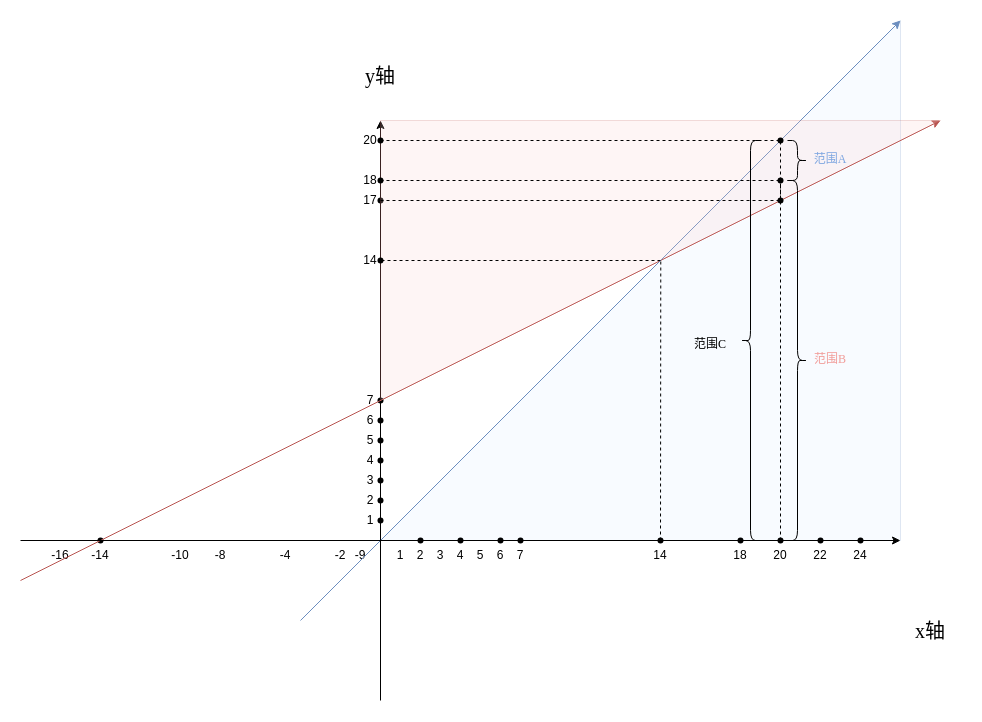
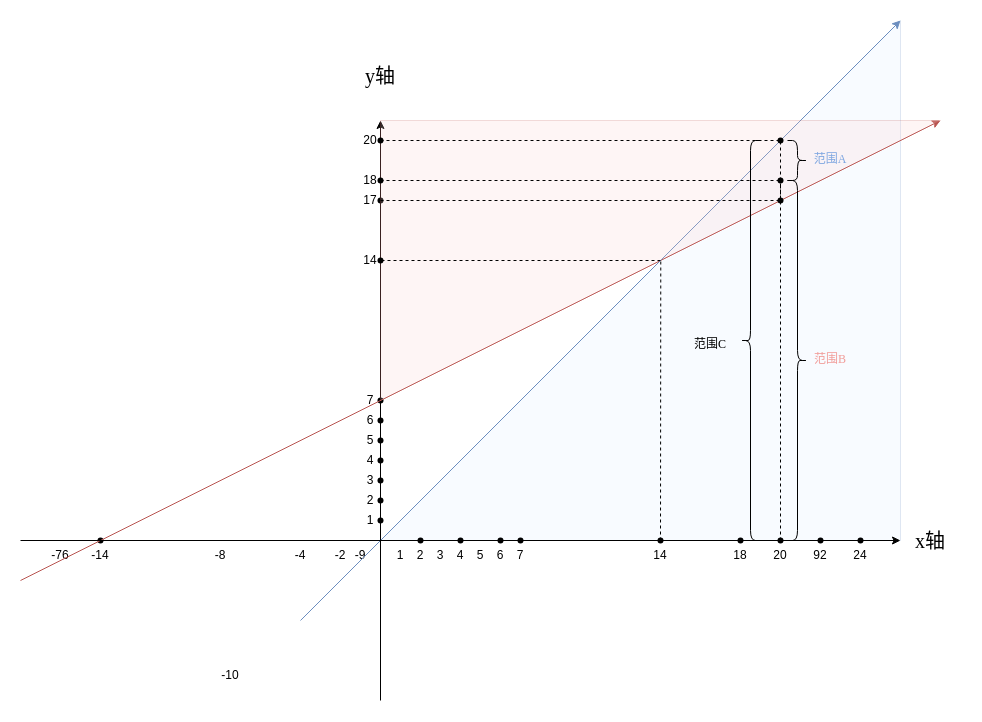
node "-16": label "-16" -> "-76"
node "-10": moved (181, 556) -> (231, 676)
node "-4": moved (286, 556) -> (301, 556)
node "22": label "22" -> "92"
node "x轴": moved (931, 631) -> (931, 541)
